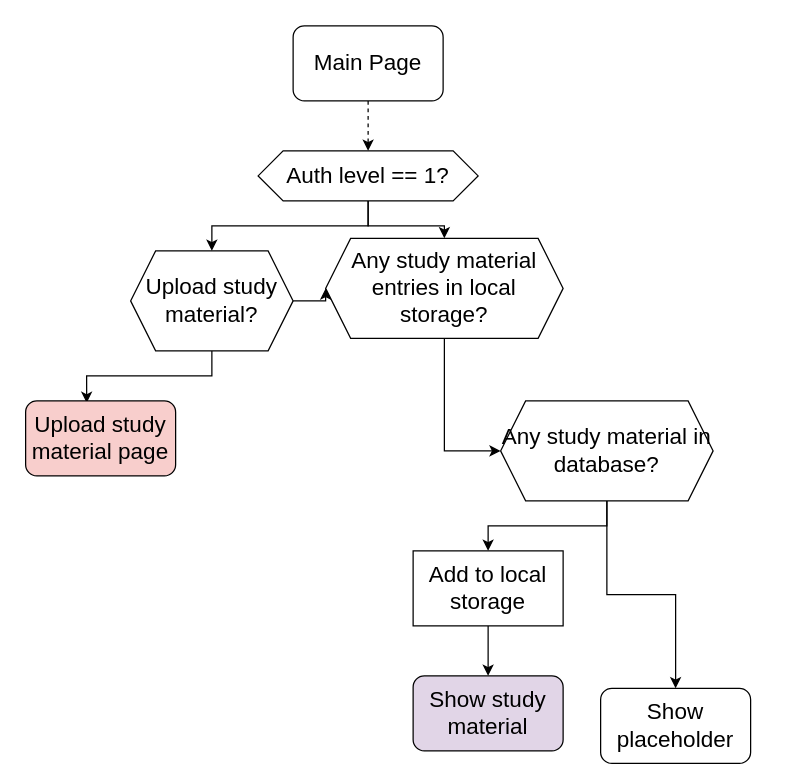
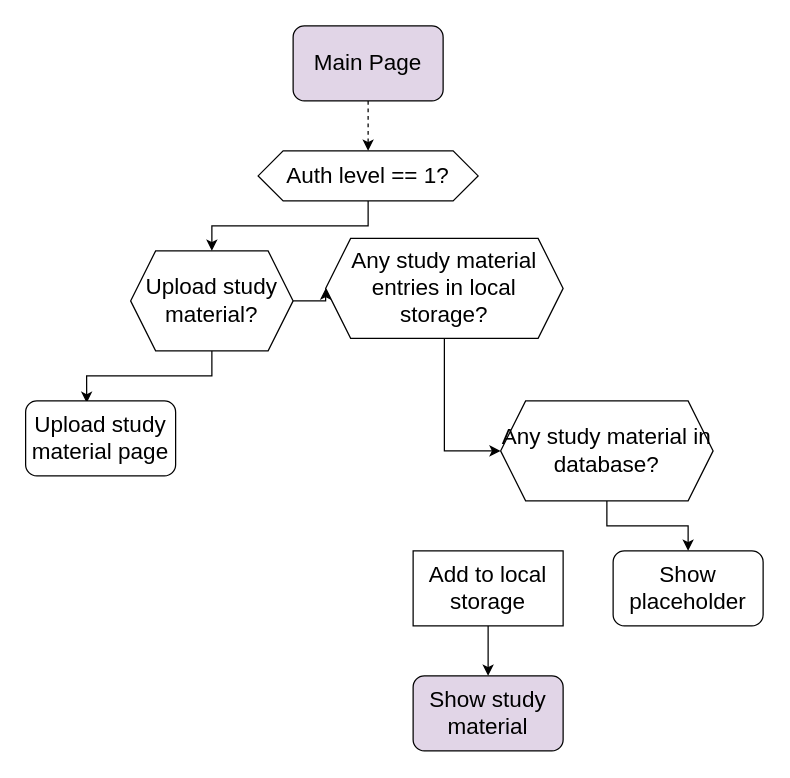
node "Main Page": fillcolor #ffffff -> #e1d5e7
edge "Auth level == 1?" -> "Any study material entries in local storage?": removed
node "Upload study material page": fillcolor #f8cecc -> #ffffff
edge "Any study material in database?" -> "Add to local storage": removed
node "Show placeholder": moved (676, 726) -> (688, 588)
